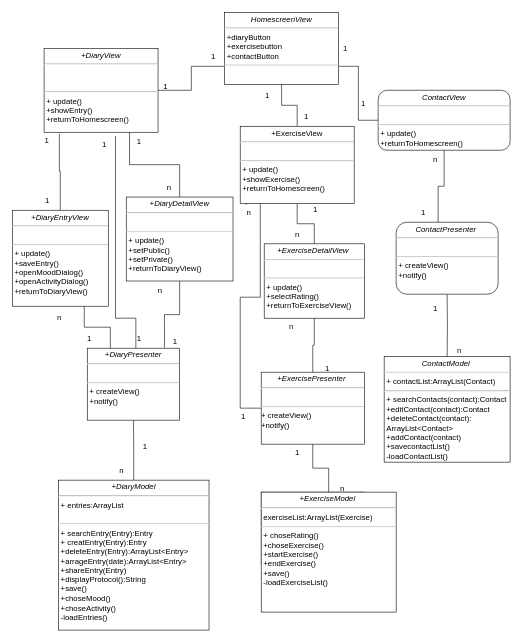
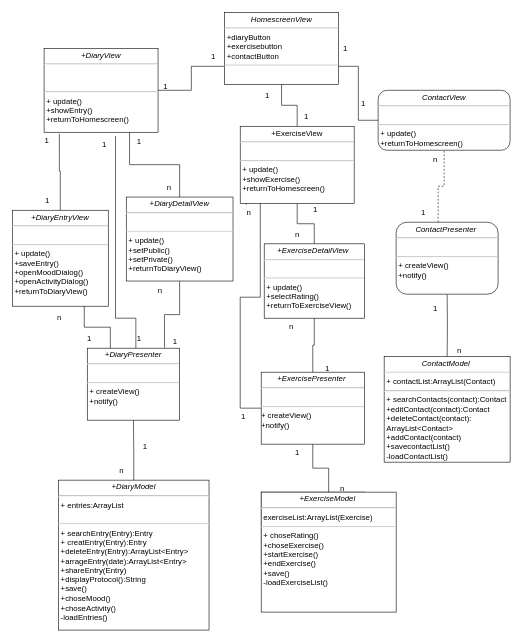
edge "ContactView + update() +returnToHomescreen()" -- "ContactPresenter + createView() +notify()": style solid -> dashed
